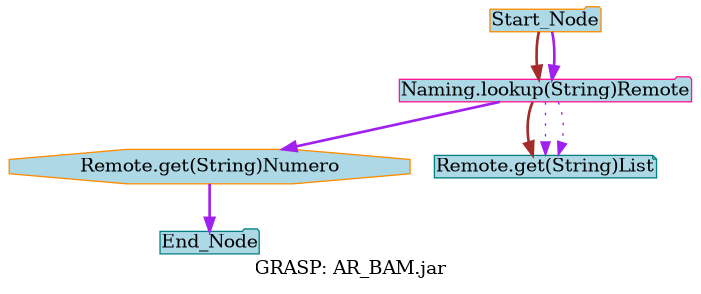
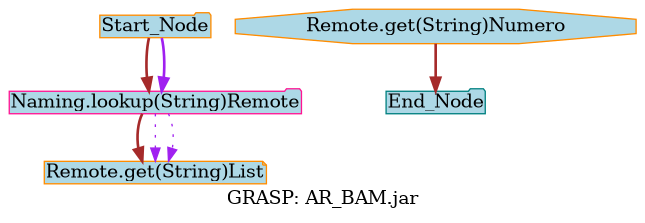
edge "Naming.lookup(String)Remote" -> "Remote.get(String)Numero": removed
node "Remote.get(String)List": color teal -> darkorange
edge "Remote.get(String)Numero" -> "End_Node": color purple -> brown
